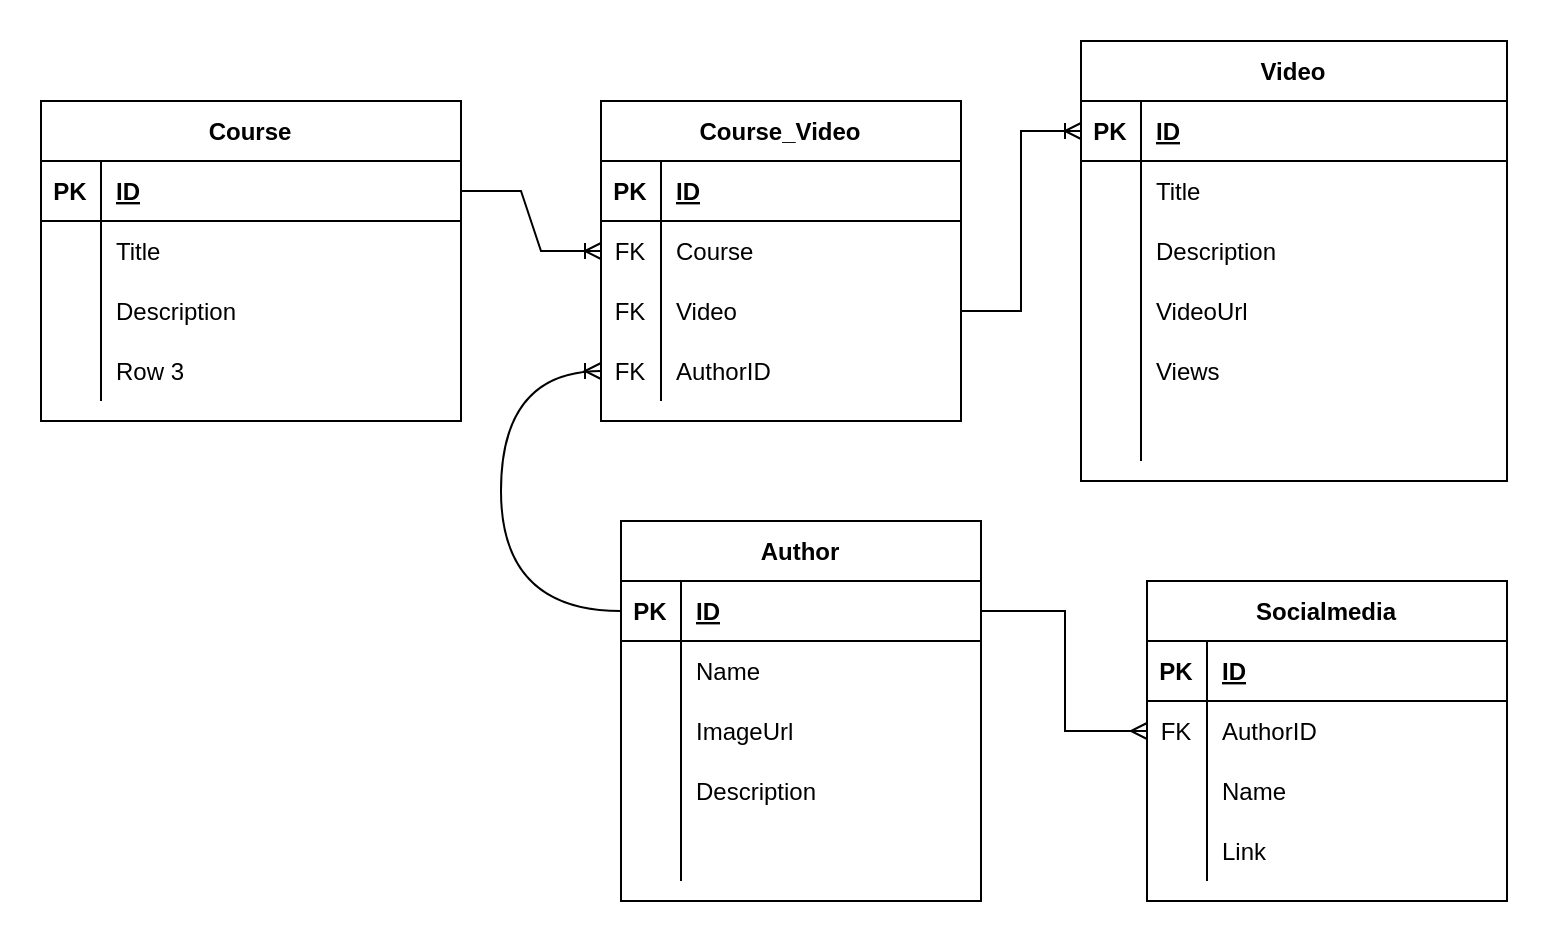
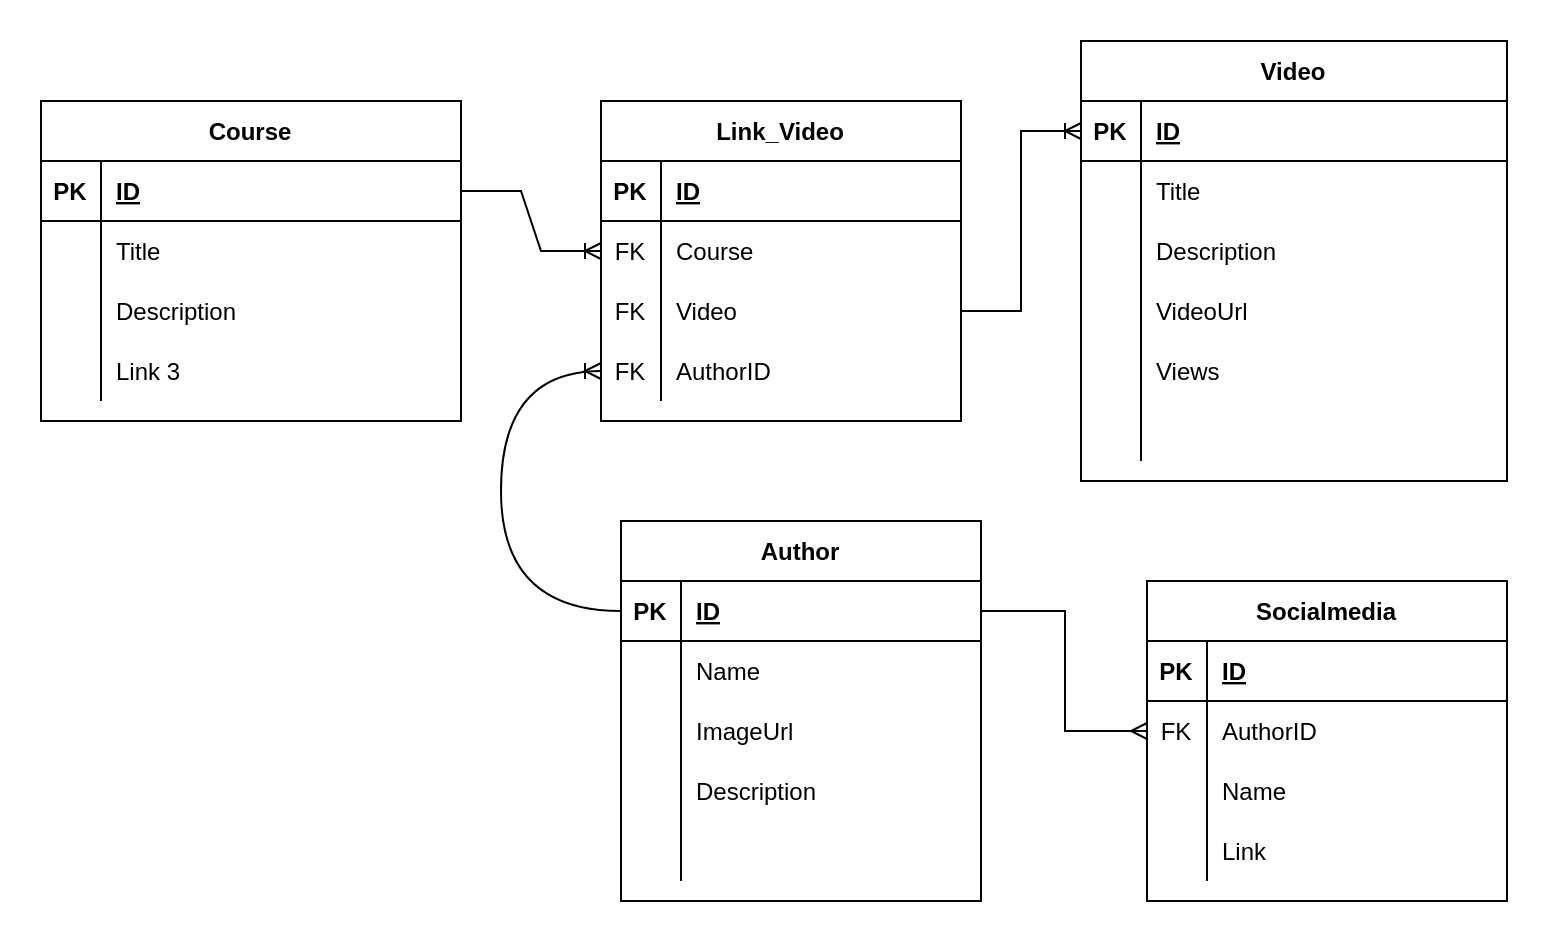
node "Course_Video": label "Course_Video" -> "Link_Video"
node "Row 3": label "Row 3" -> "Link 3"
